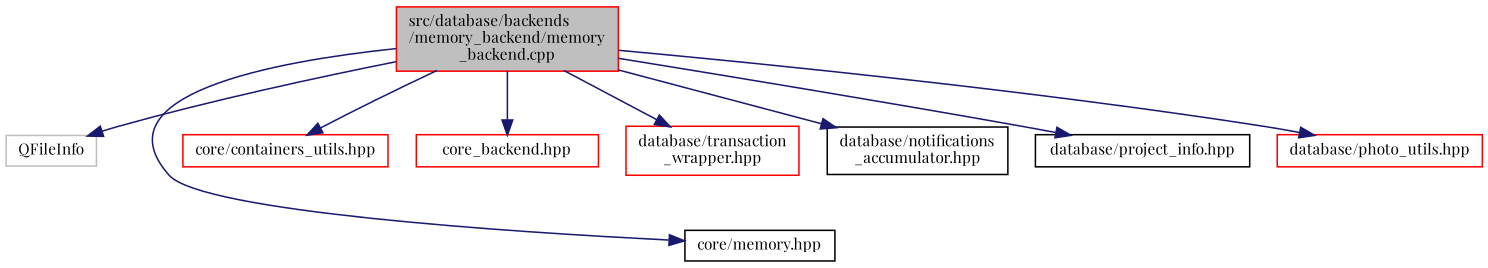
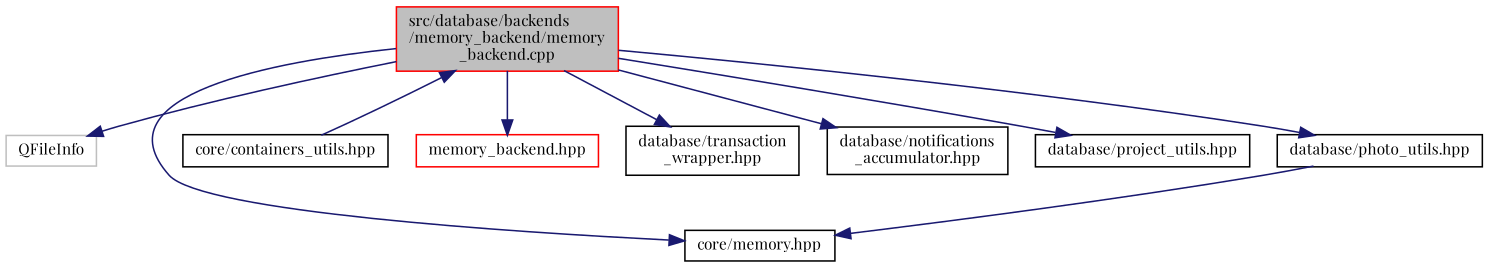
edge "src/database/backends /memory_backend/memory _backend.cpp" -> "core/containers_utils.hpp": reversed
node "core/containers_utils.hpp": color red -> black
node "core_backend.hpp": label "core_backend.hpp" -> "memory_backend.hpp"
node "database/transaction _wrapper.hpp": color red -> black
node "database/project_info.hpp": label "database/project_info.hpp" -> "database/project_utils.hpp"
node "database/photo_utils.hpp": color red -> black
edge "database/photo_utils.hpp" -> "core/memory.hpp": added
